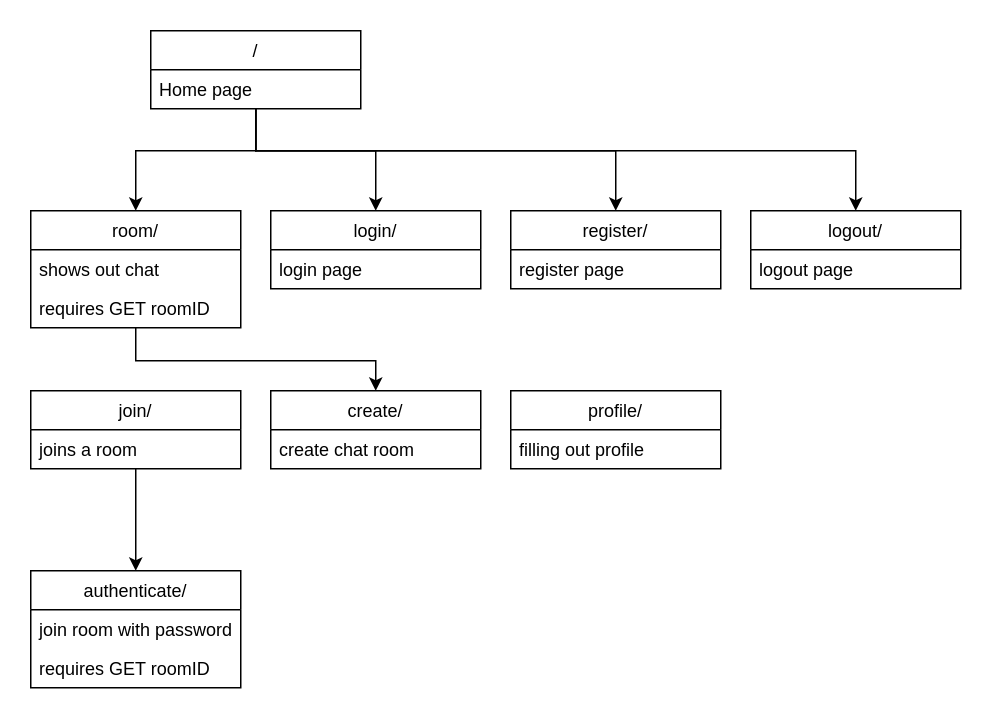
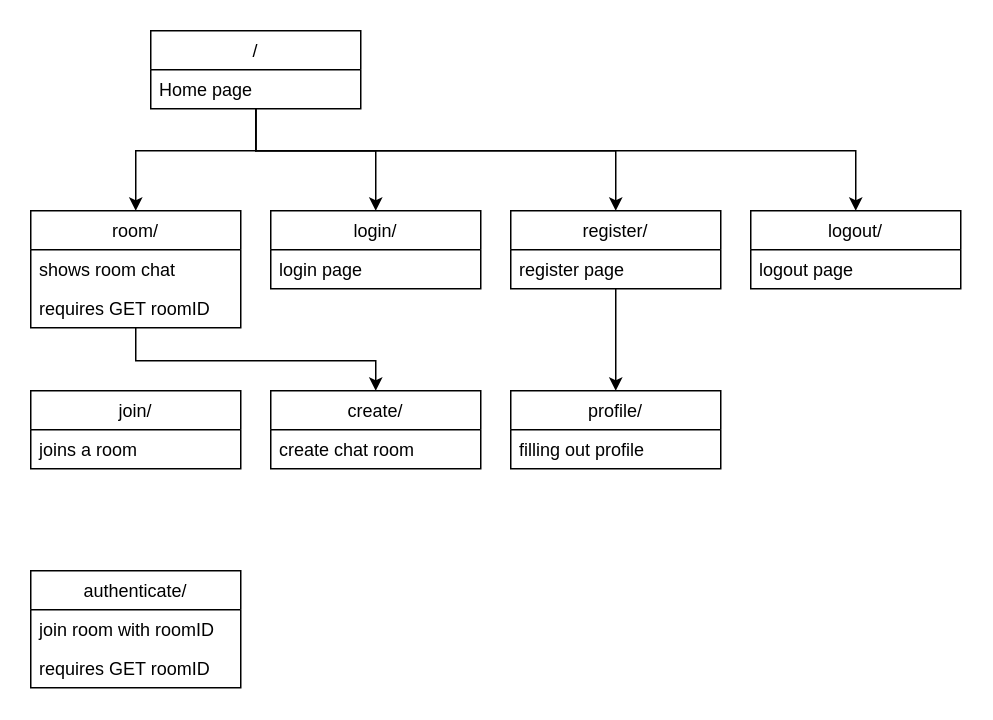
node "shows out chat": label "shows out chat" -> "shows room chat"
edge "register/" -> "profile/": added
edge "join/" -> "authenticate/": removed
node "join room with password": label "join room with password" -> "join room with roomID"
